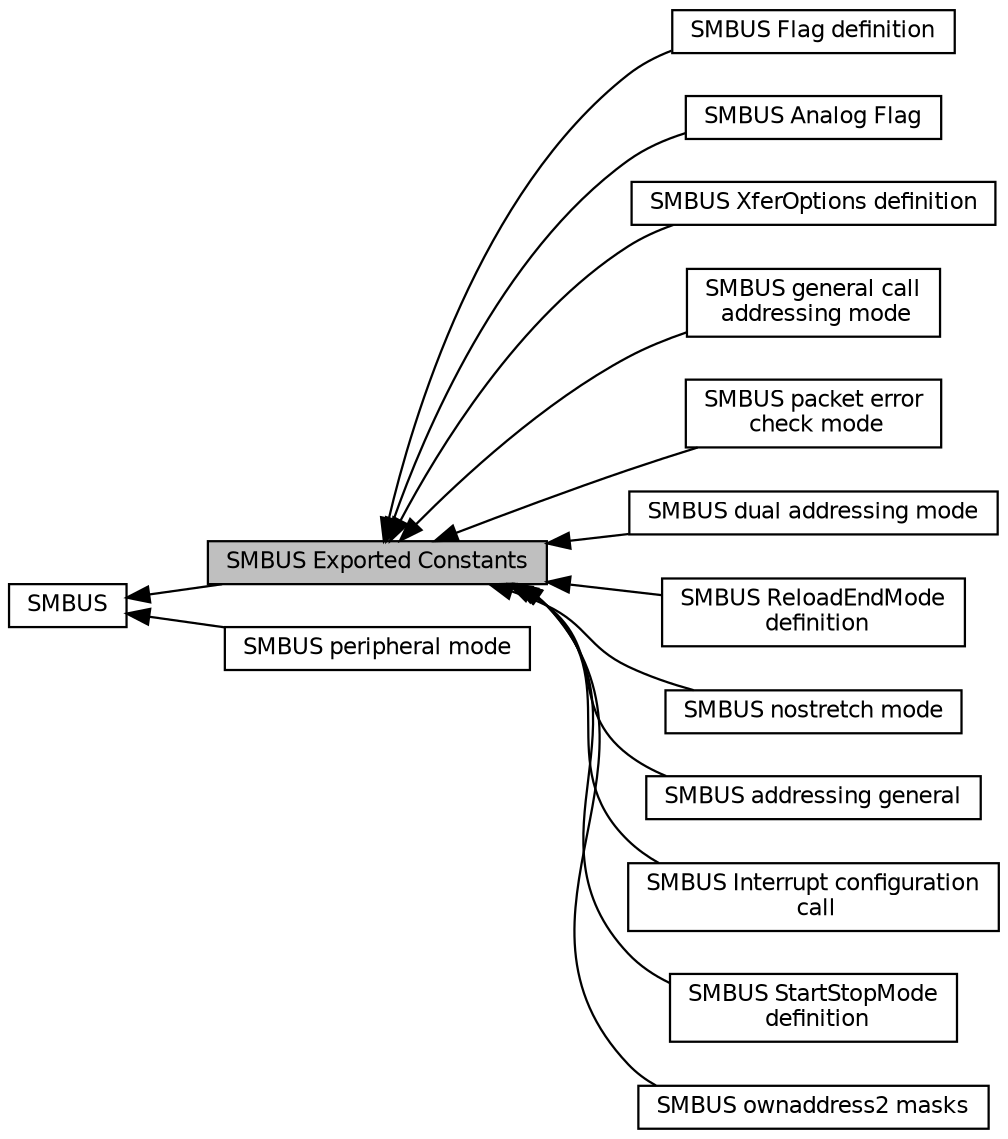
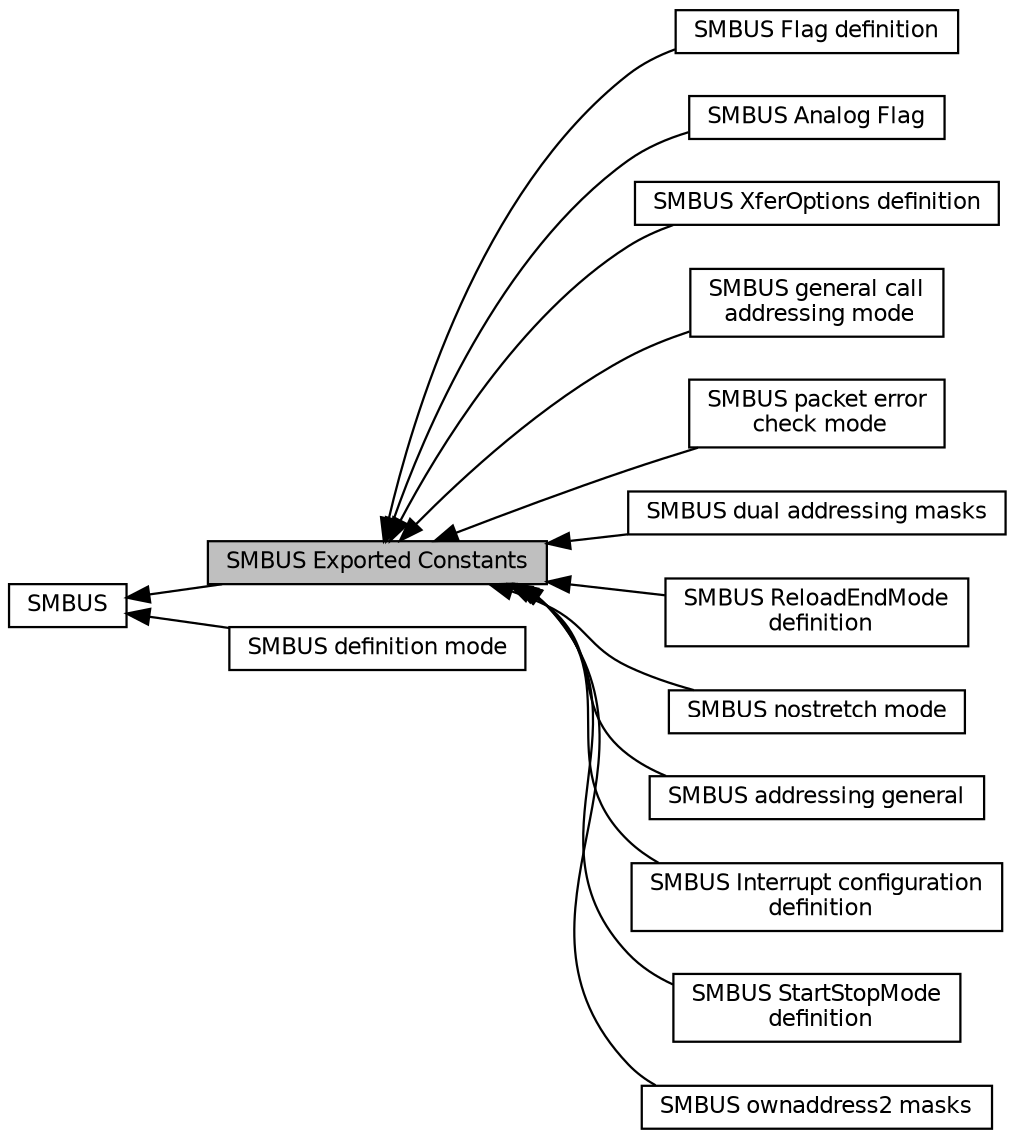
node "SMBUS dual addressing mode": label "SMBUS dual addressing mode" -> "SMBUS dual addressing masks"
node "SMBUS peripheral mode": label "SMBUS peripheral mode" -> "SMBUS definition mode"
node "SMBUS Interrupt configuration call": label "SMBUS Interrupt configuration call" -> "SMBUS Interrupt configuration definition"
